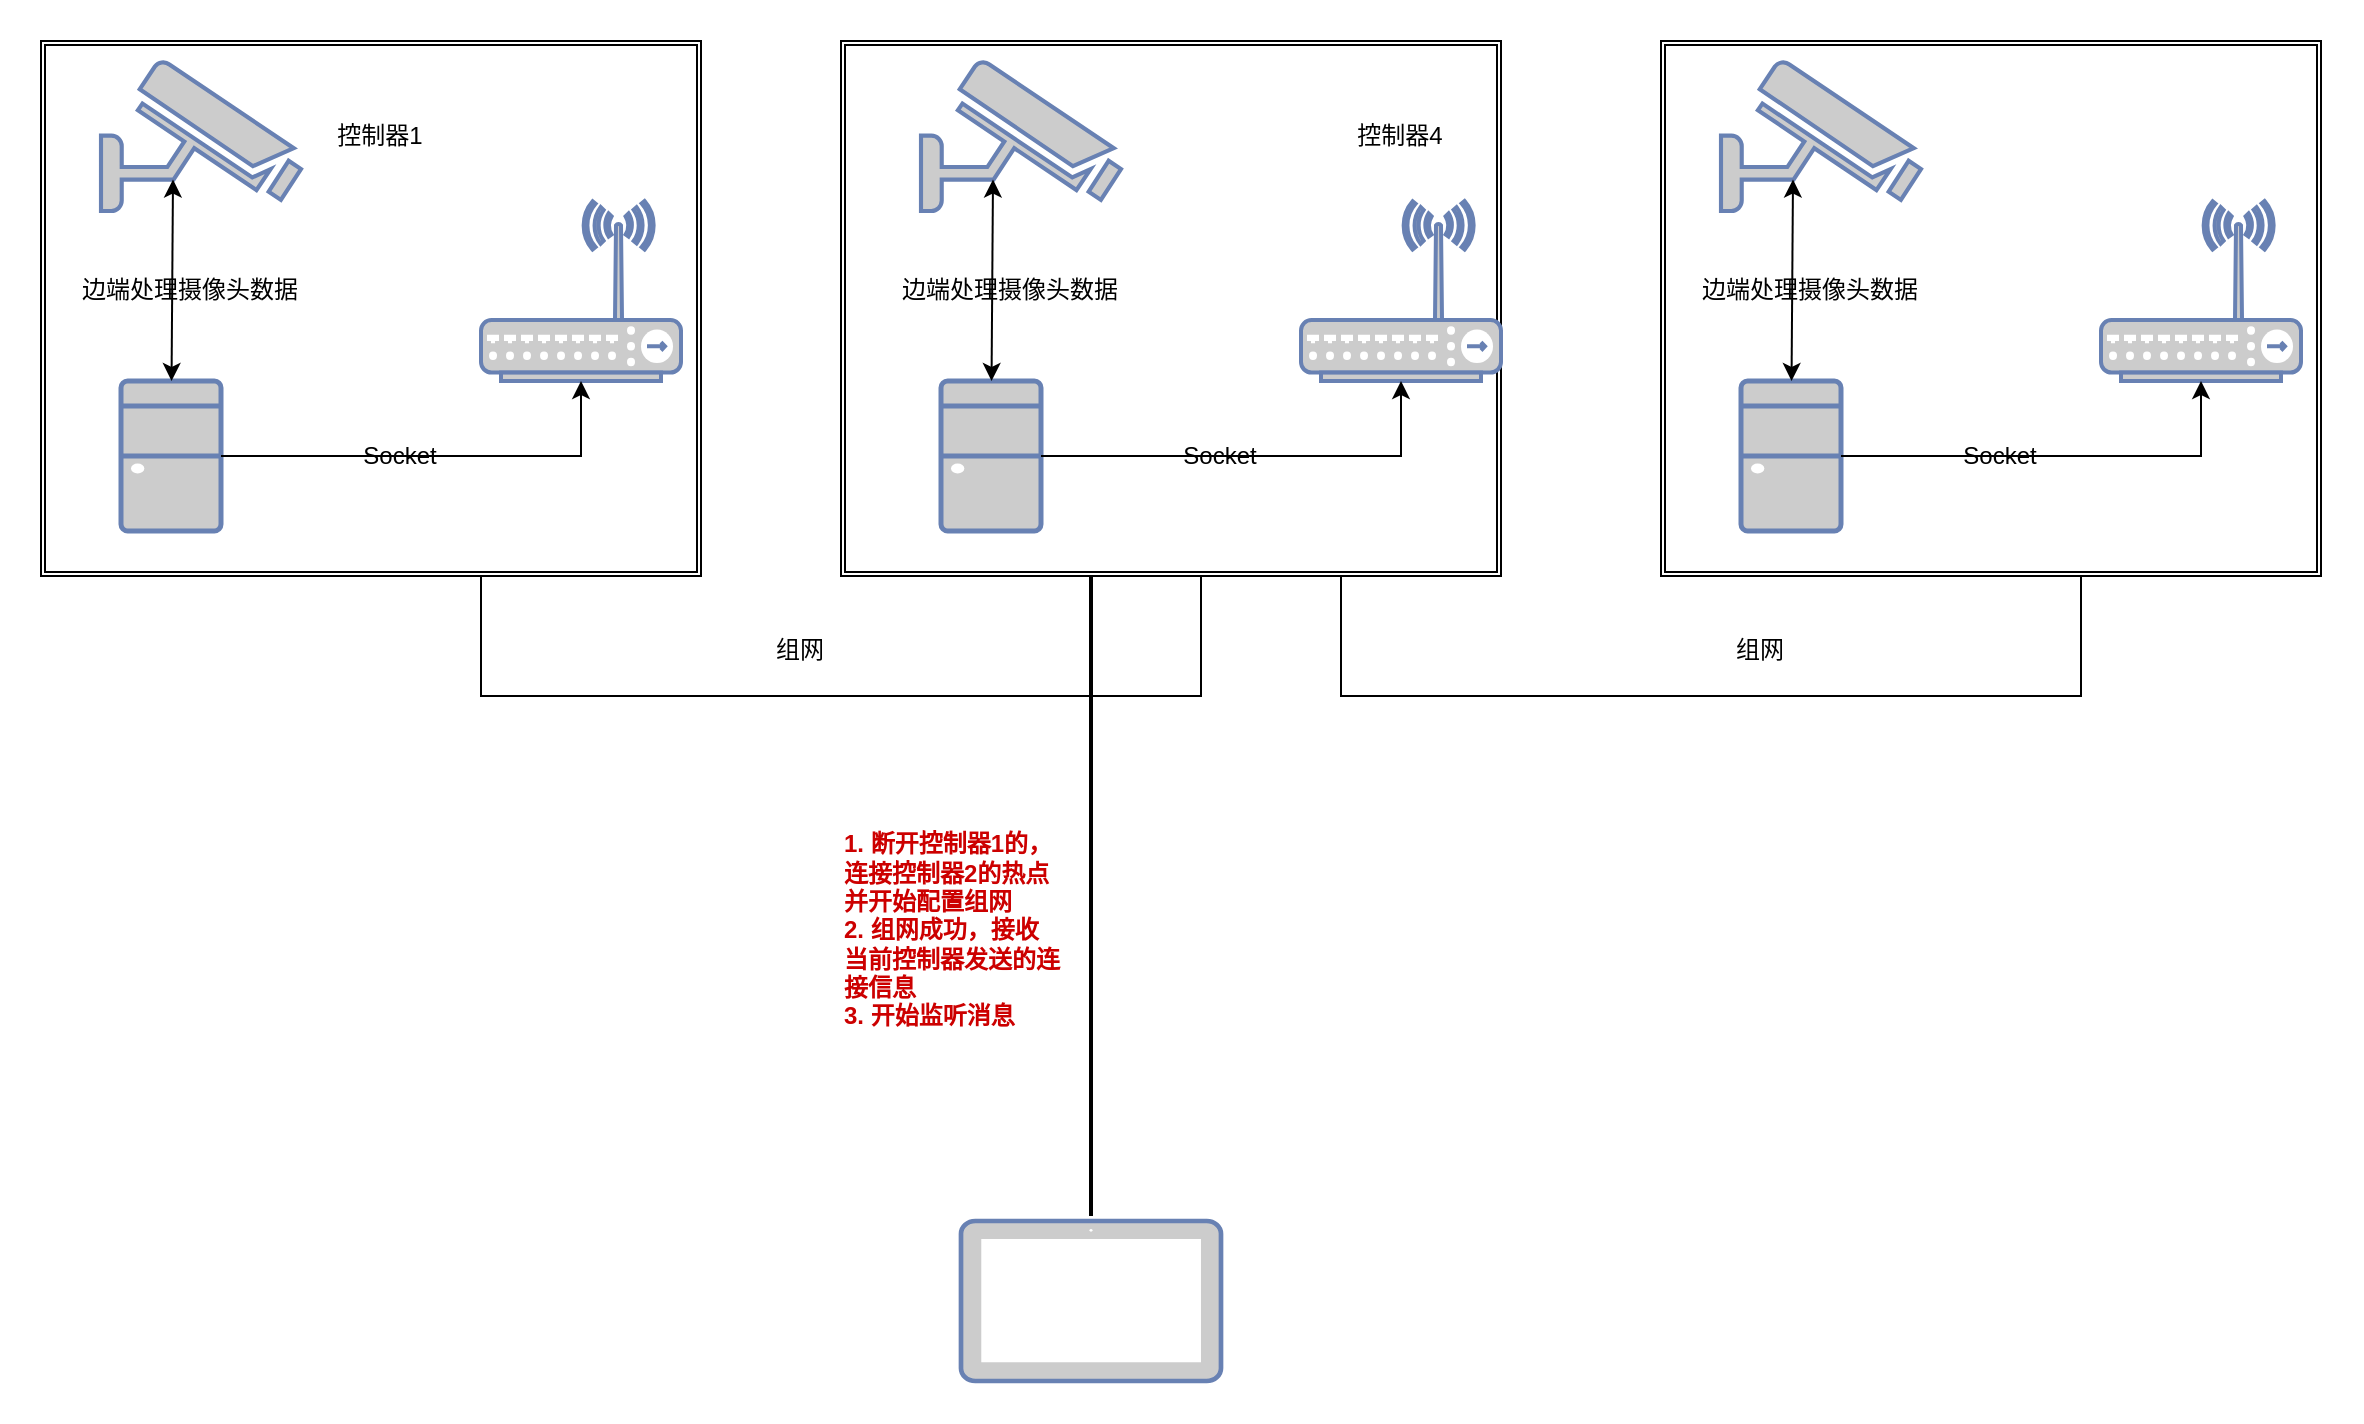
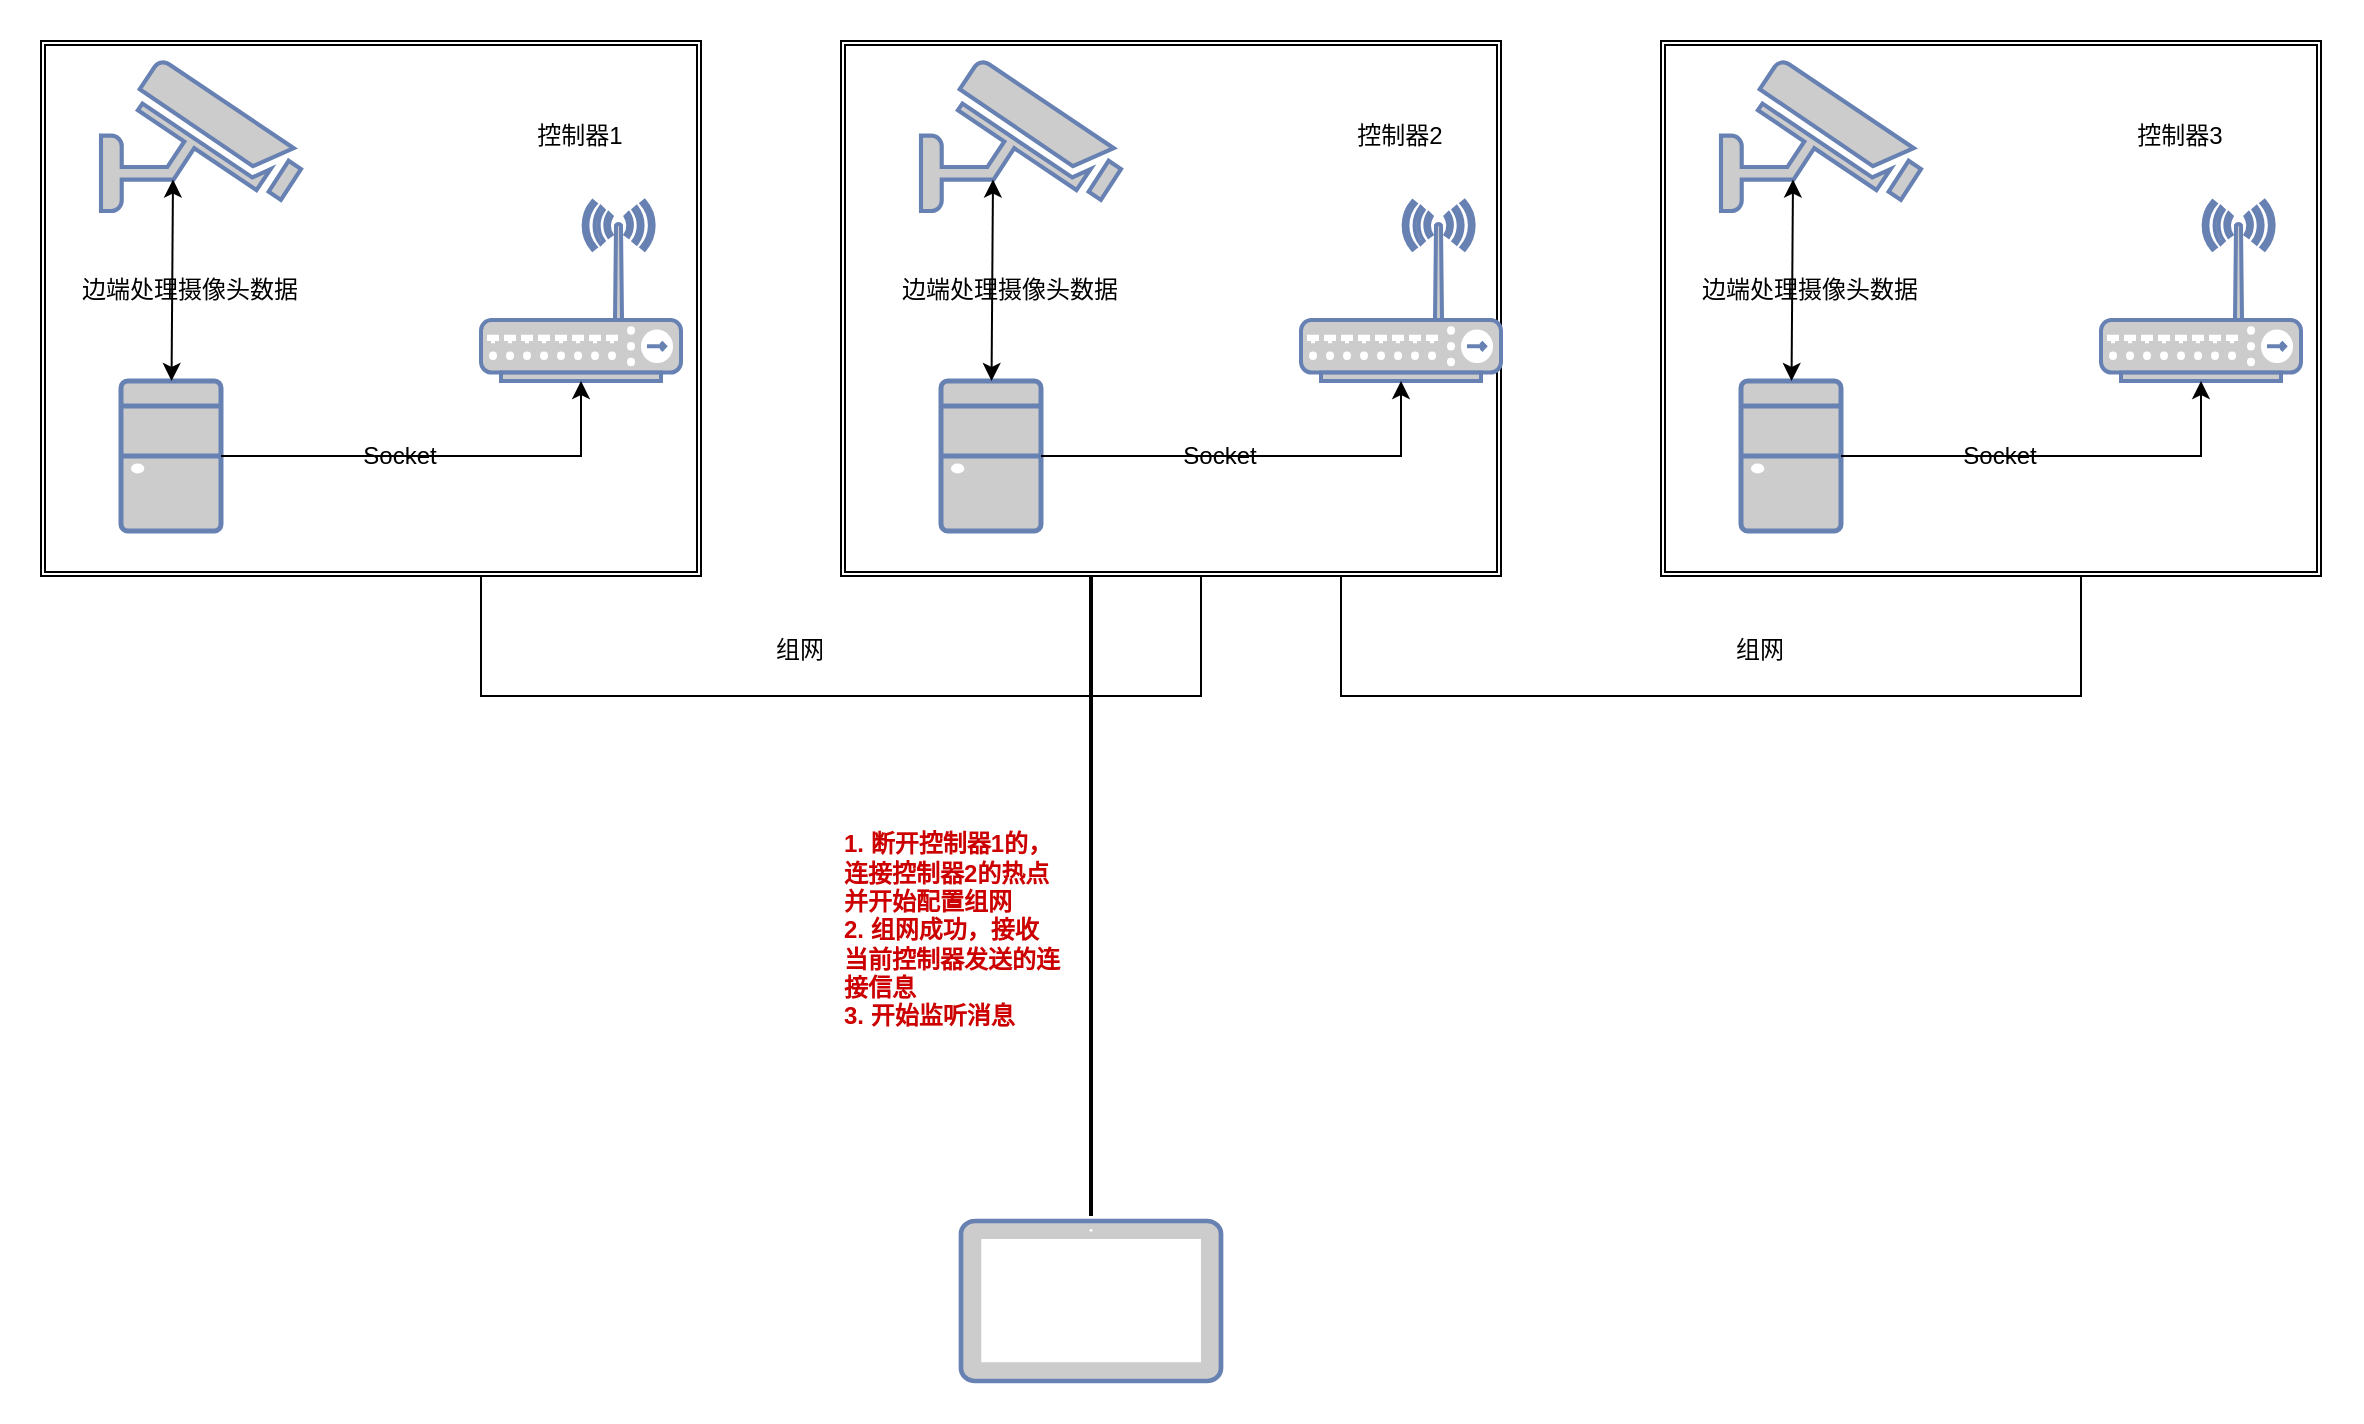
node "控制器1": moved (381, 136) -> (581, 136)
node "控制器3": added
node "控制器4": label "控制器4" -> "控制器2"
